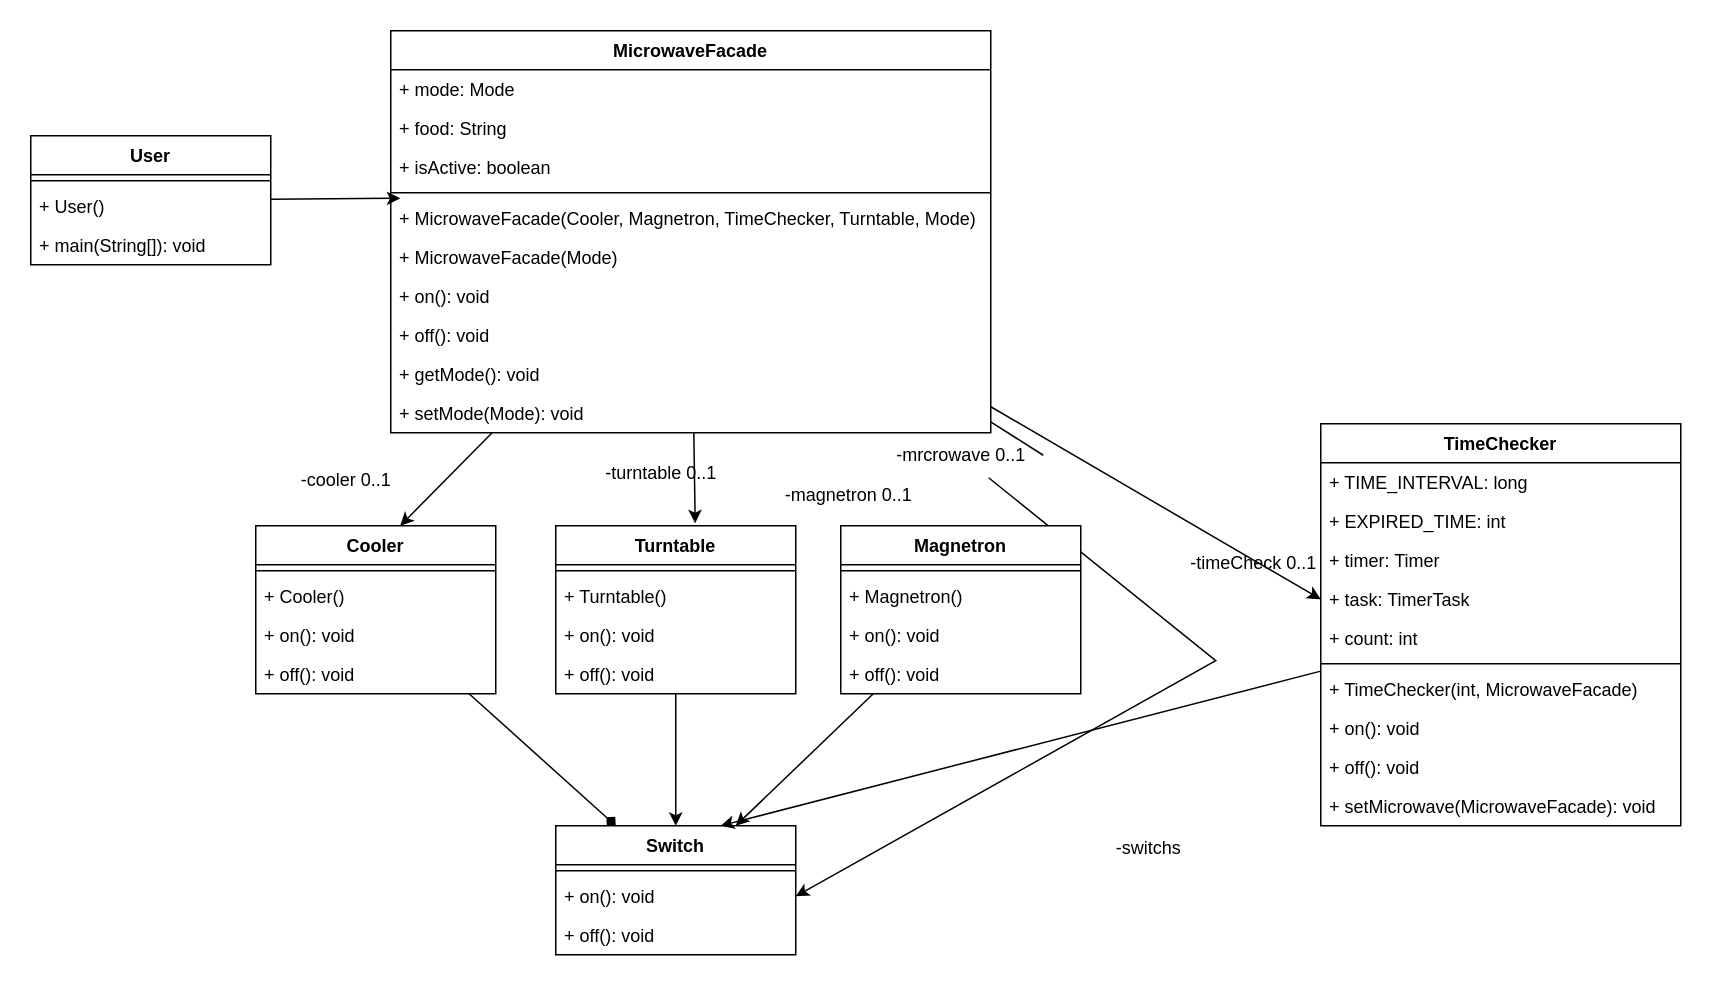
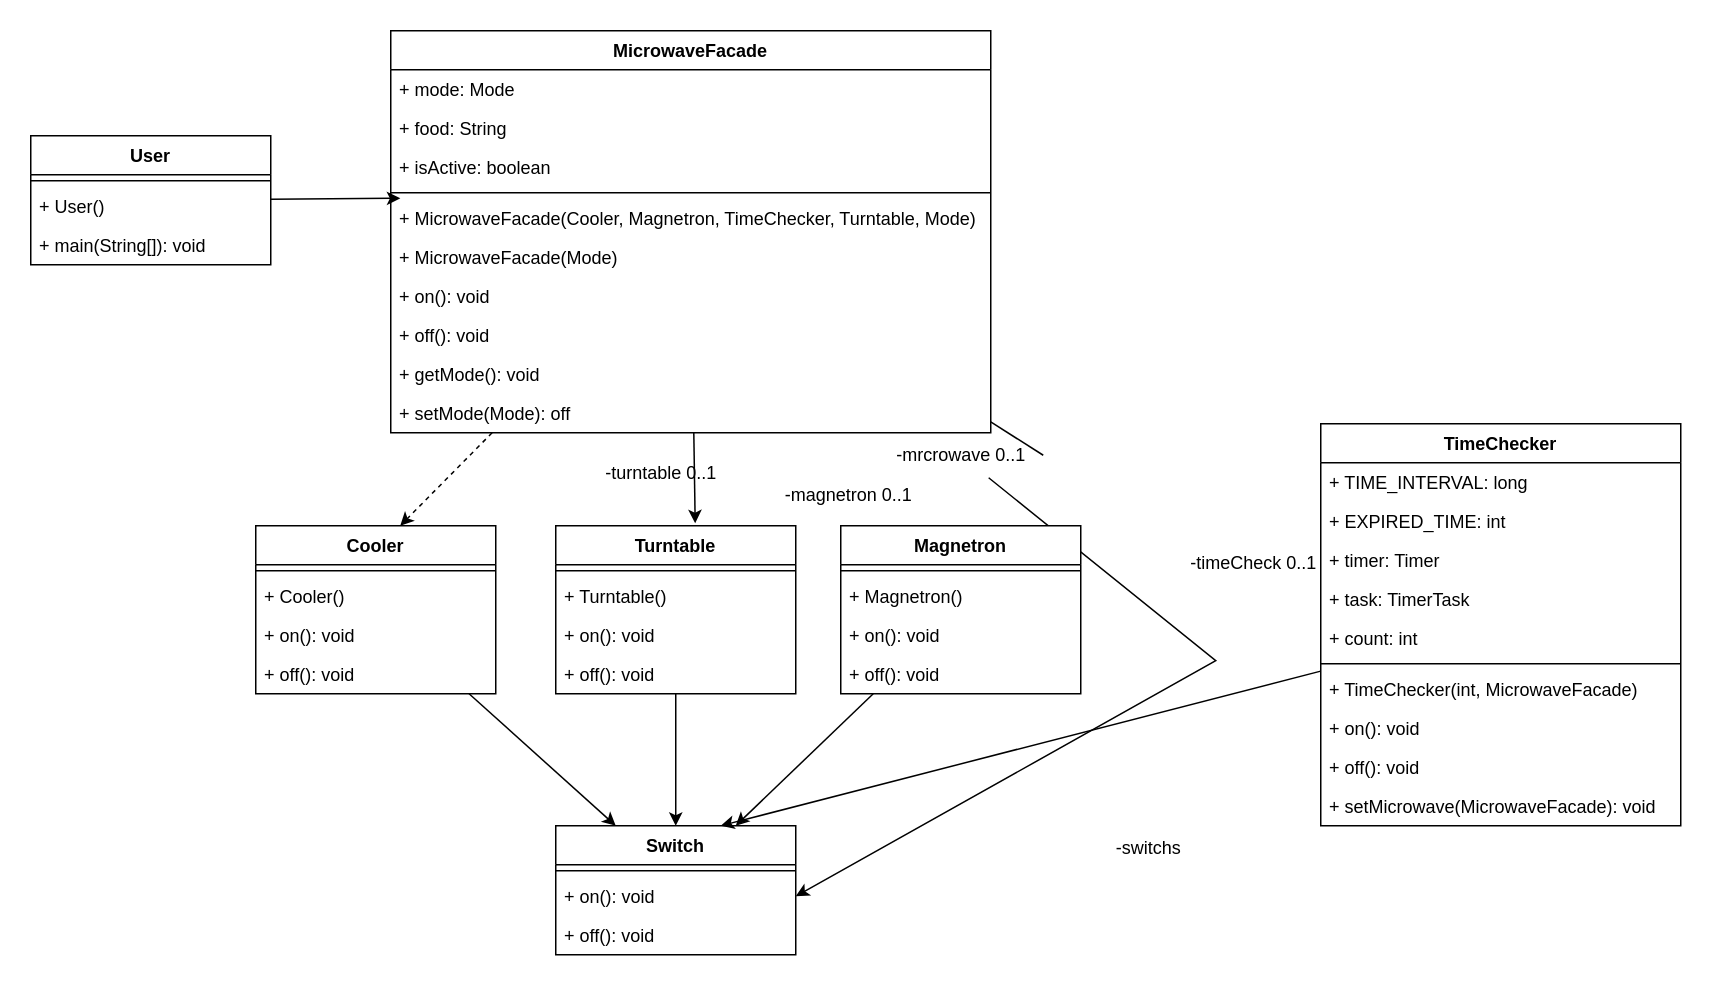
node "+ setMode(Mode): void": label "+ setMode(Mode): void" -> "+ setMode(Mode): off"
edge "MicrowaveFacade" -> "Cooler": style solid -> dashed
node "-cooler 0..1": removed
edge "MicrowaveFacade" -> "+ task: TimerTask": removed
edge "Cooler" -> "Switch": arrowhead diamond -> classic
